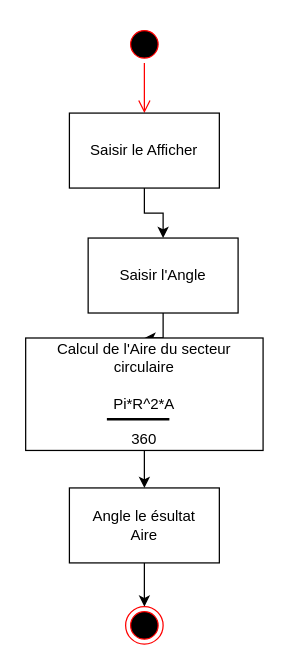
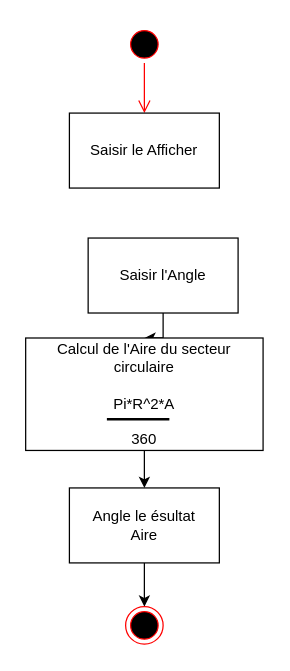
edge "Saisir le Afficher" -> "Saisir l'Angle": removed
